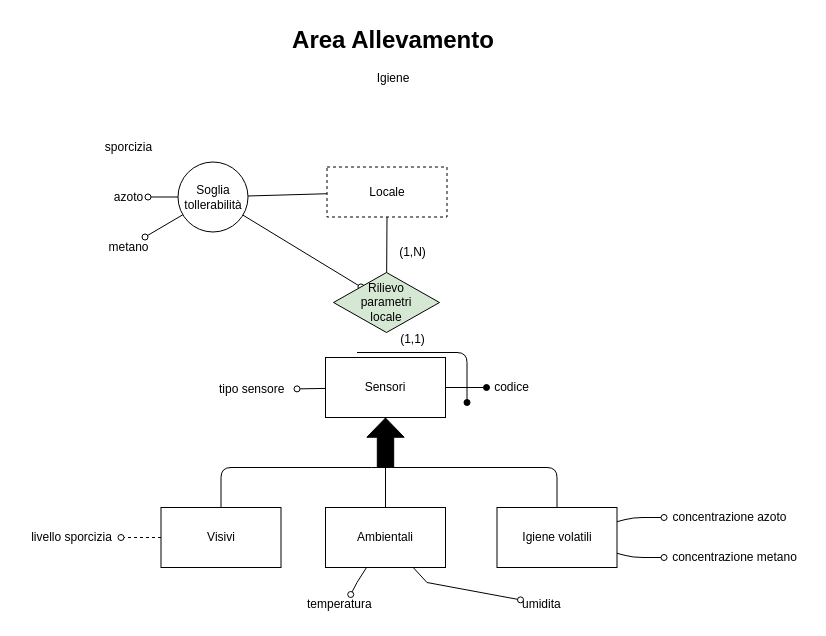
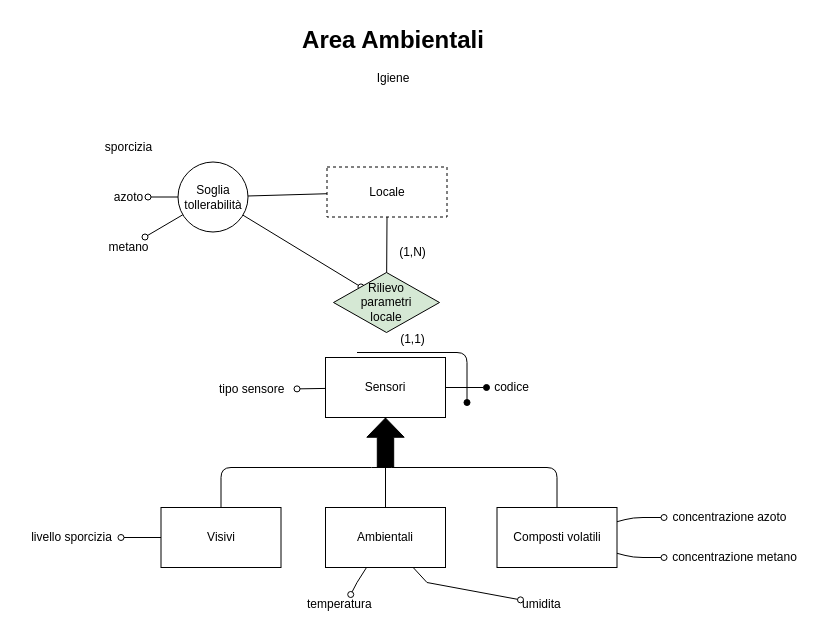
node "Area Allevamento Igiene": label "Area Allevamento Igiene" -> "Area Ambientali Igiene"
edge "Visivi" -> "livello sporcizia": style dashed -> solid
node "Igiene volatili": label "Igiene volatili" -> "Composti volatili"
